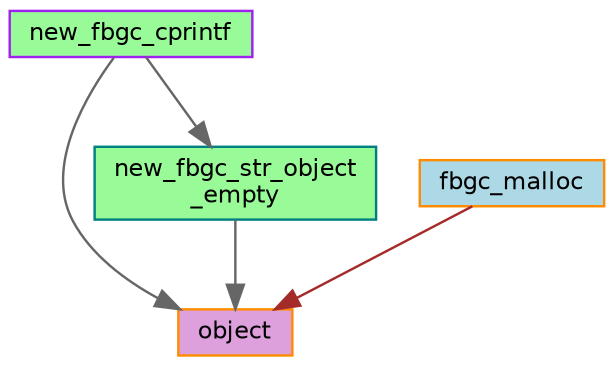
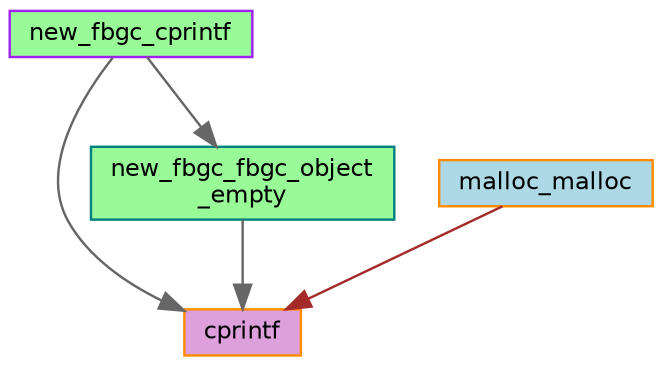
node "new_fbgc_str_object _empty": label "new_fbgc_str_object _empty" -> "new_fbgc_fbgc_object _empty"
node "fbgc_malloc": label "fbgc_malloc" -> "malloc_malloc"
node "object": label "object" -> "cprintf"
